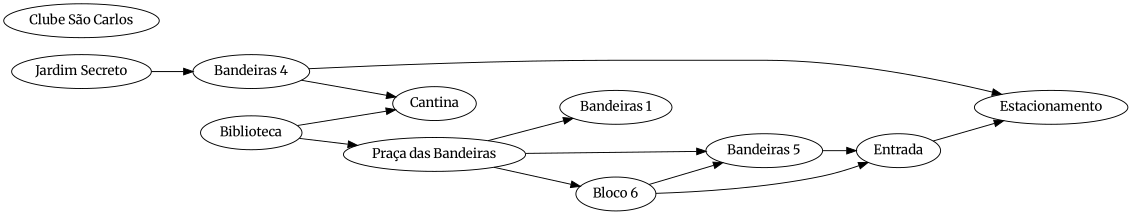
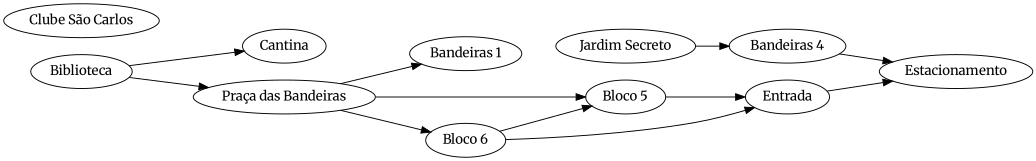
edge "Bandeiras 4" -> "Cantina": removed
node "Bandeiras 5": label "Bandeiras 5" -> "Bloco 5"
